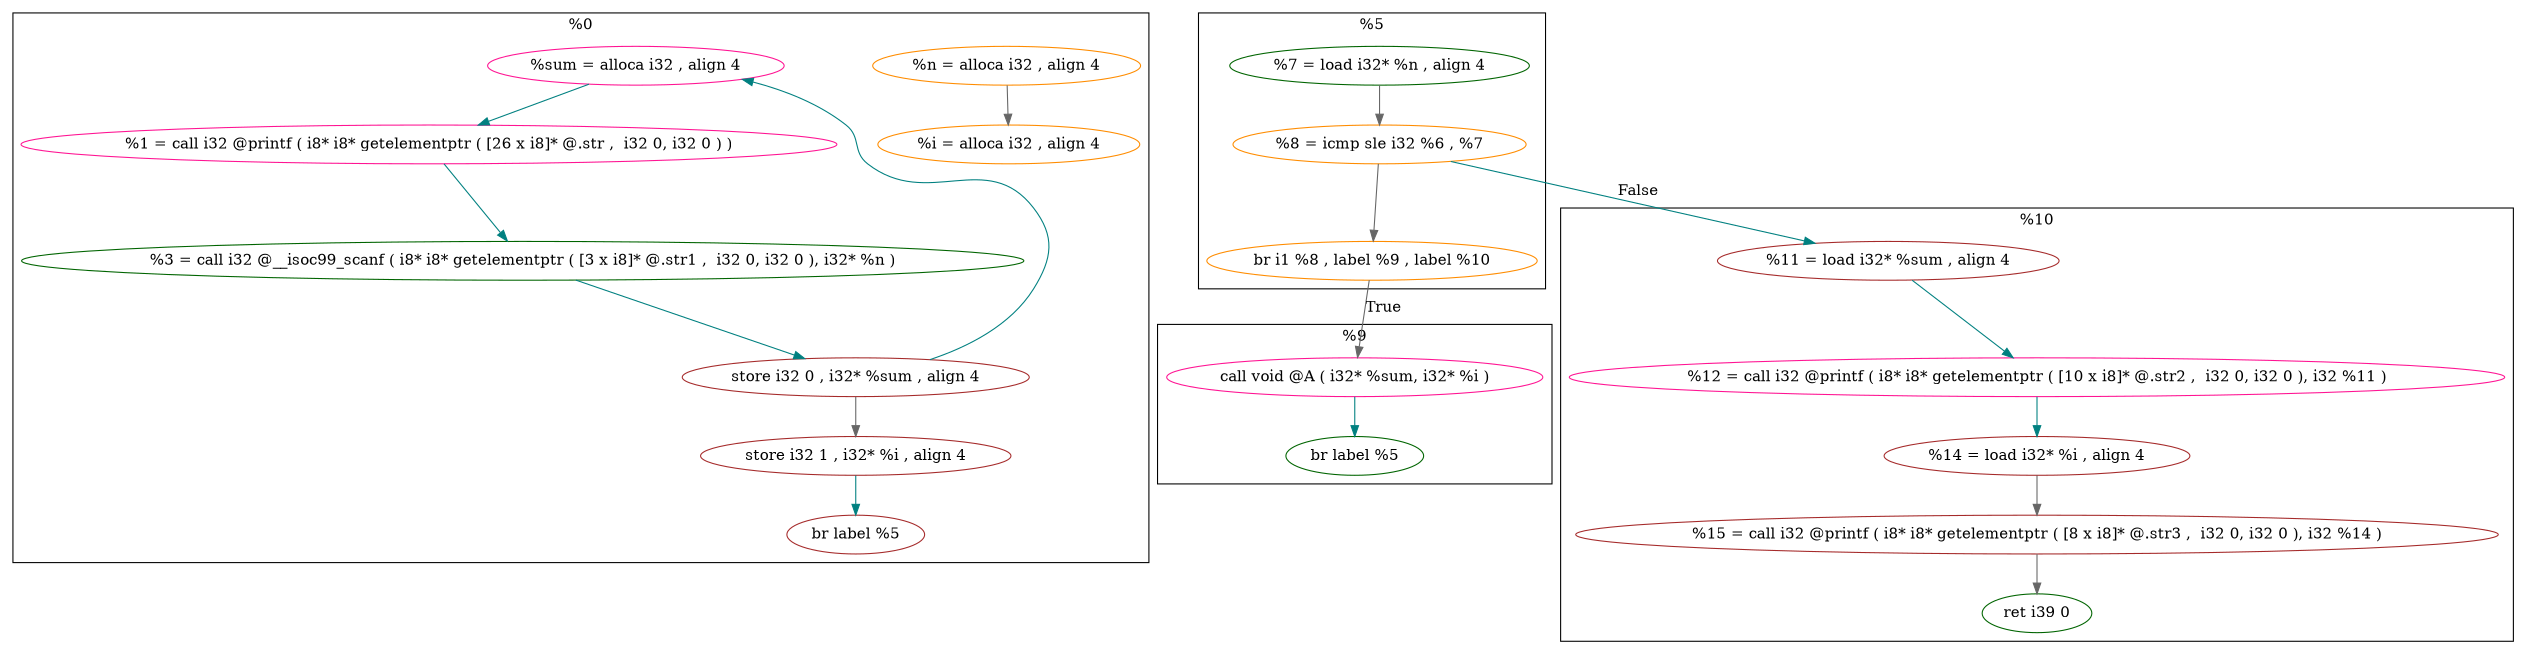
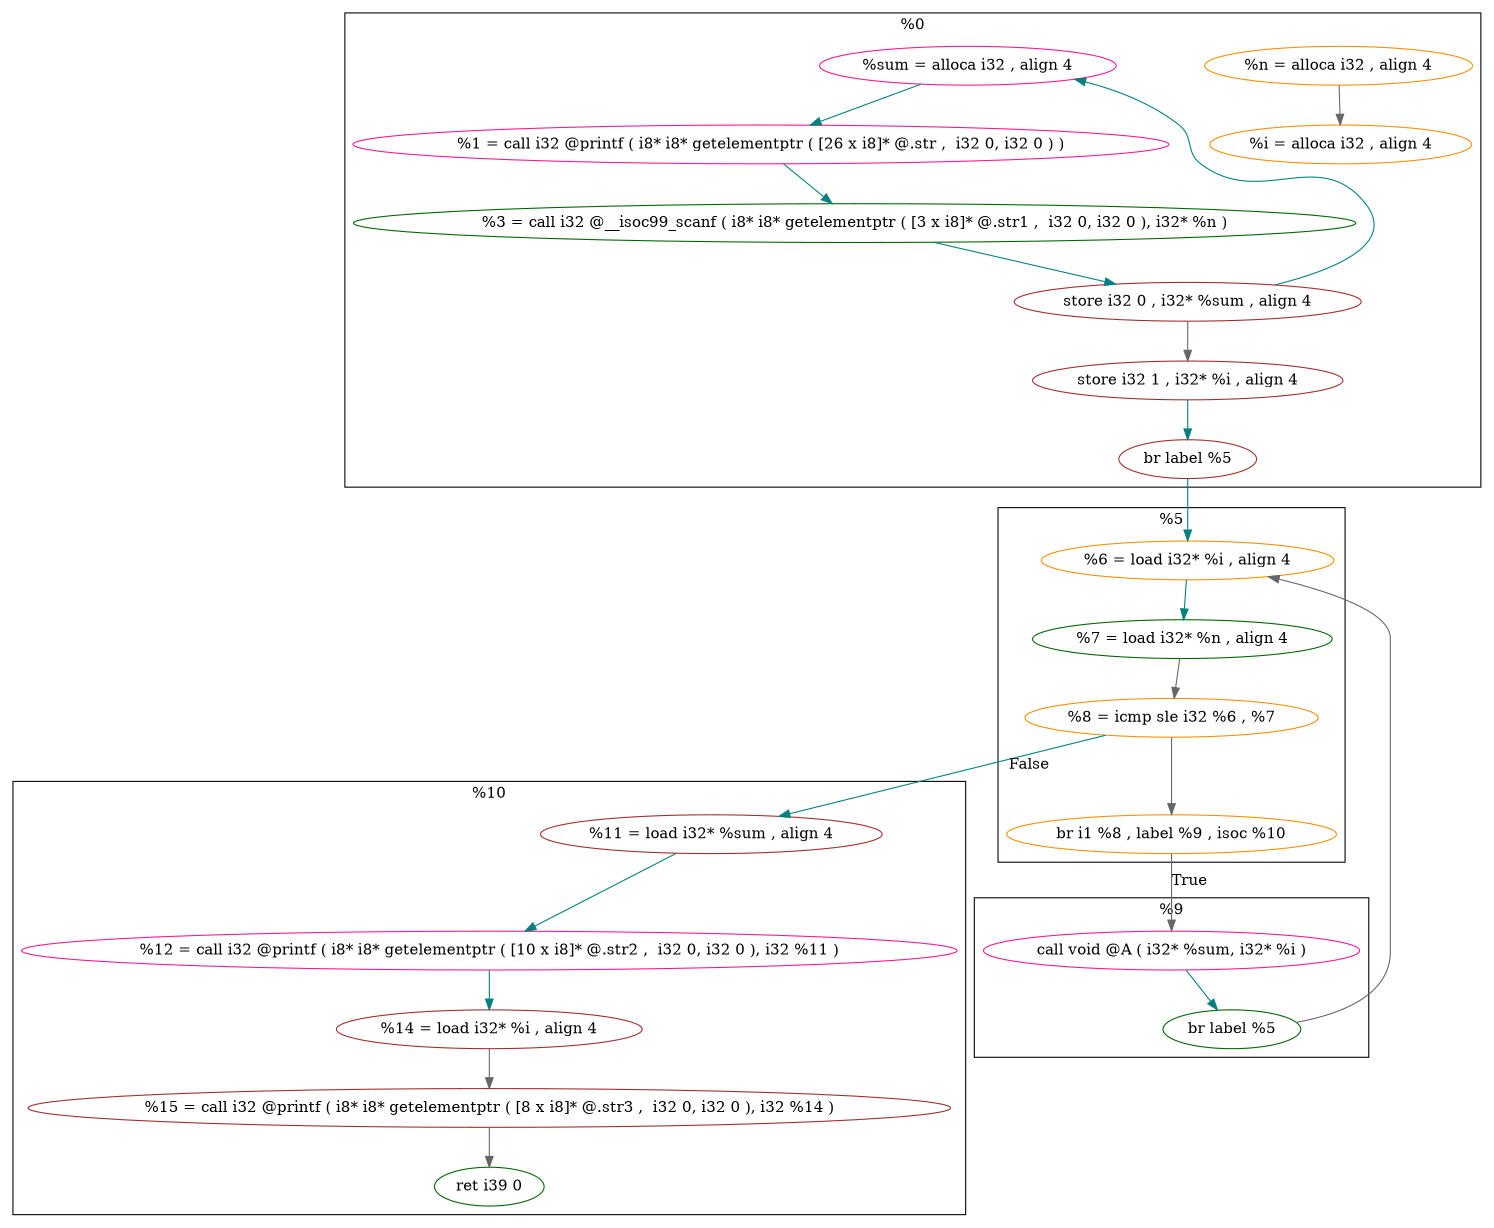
node "br i1 %8 , label %9 , label %10": label "br i1 %8 , label %9 , label %10" -> "br i1 %8 , label %9 , isoc %10"
node "%6 = load i32* %i , align 4": added
